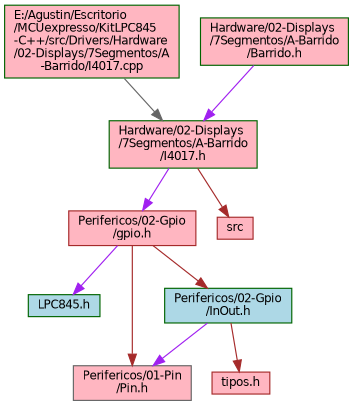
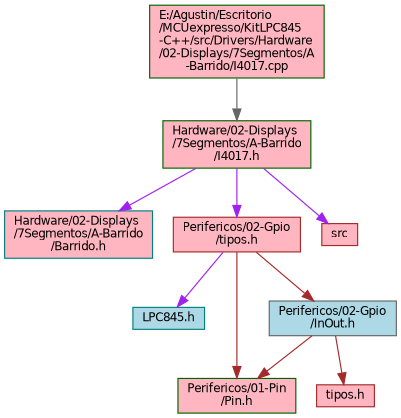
node "Hardware/02-Displays /7Segmentos/A-Barrido /Barrido.h": color darkgreen -> teal
edge "Hardware/02-Displays /7Segmentos/A-Barrido /Barrido.h" -> "Hardware/02-Displays /7Segmentos/A-Barrido /I4017.h": reversed
edge "Hardware/02-Displays /7Segmentos/A-Barrido /I4017.h" -> "src": color brown -> purple
node "Perifericos/02-Gpio /gpio.h": label "Perifericos/02-Gpio /gpio.h" -> "Perifericos/02-Gpio /tipos.h"
node "LPC845.h": color darkgreen -> teal
node "Perifericos/02-Gpio /InOut.h": color darkgreen -> gray40
edge "Perifericos/02-Gpio /InOut.h" -> "Perifericos/01-Pin /Pin.h": color purple -> brown
node "Perifericos/01-Pin /Pin.h": color gray40 -> darkgreen
